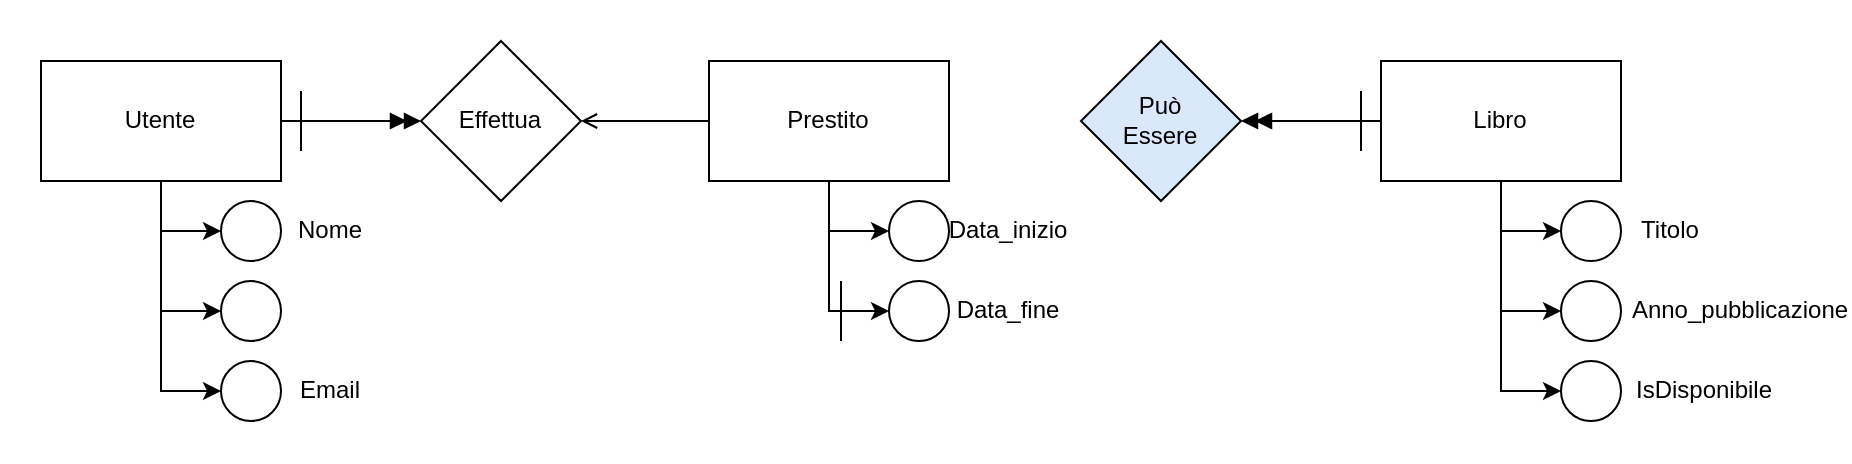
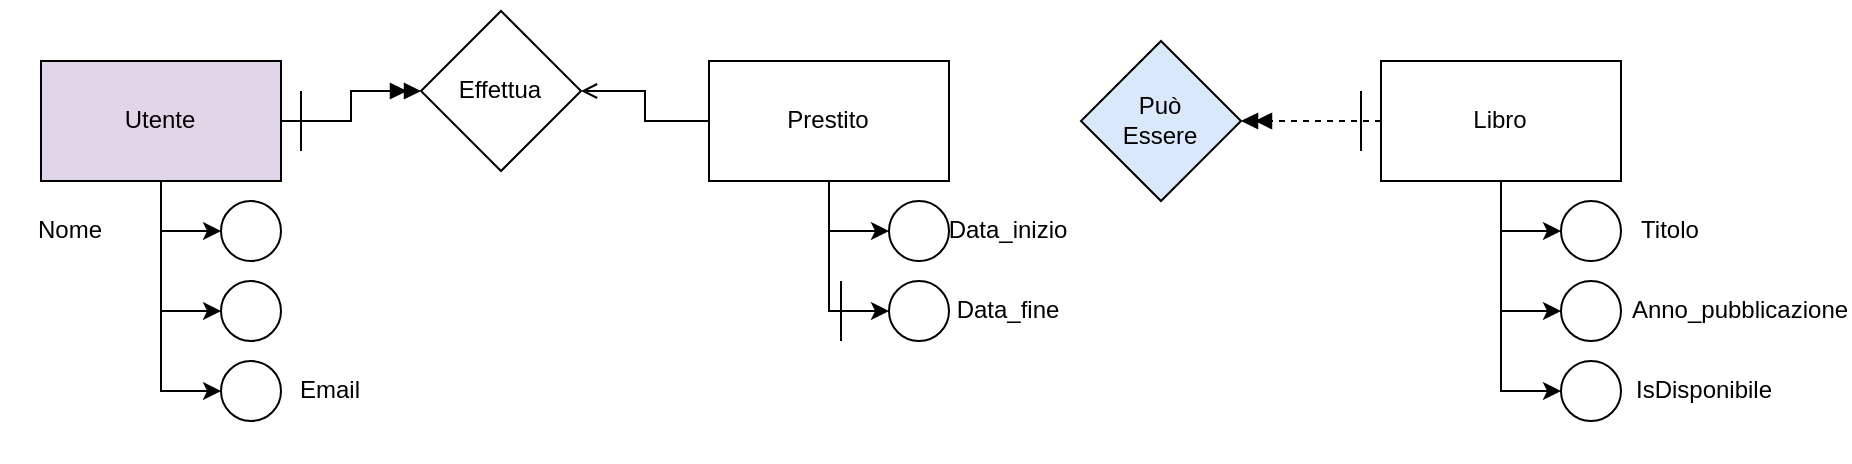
node "Utente": fillcolor #ffffff -> #e1d5e7
node "Effettua": moved (501, 121) -> (501, 91)
edge "Libro" -> "Può Essere": style solid -> dashed
node "Nome": moved (331, 231) -> (71, 231)
